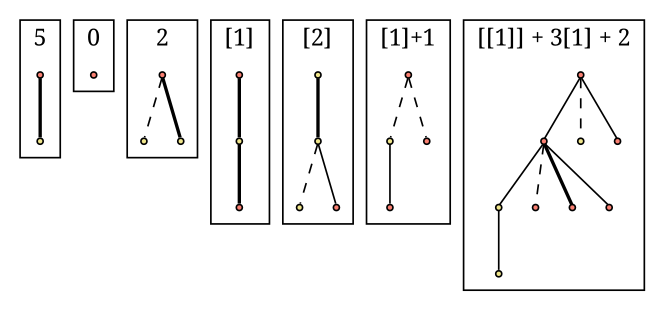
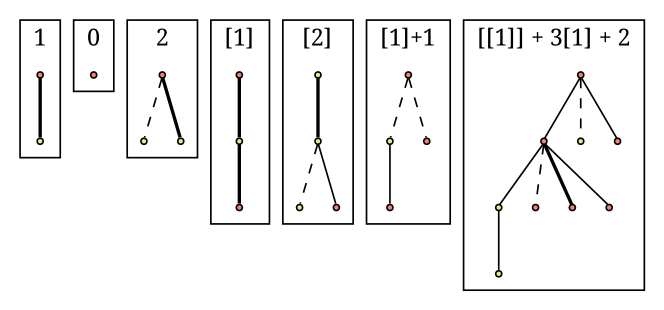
cluster "5": label "5" -> "1"
